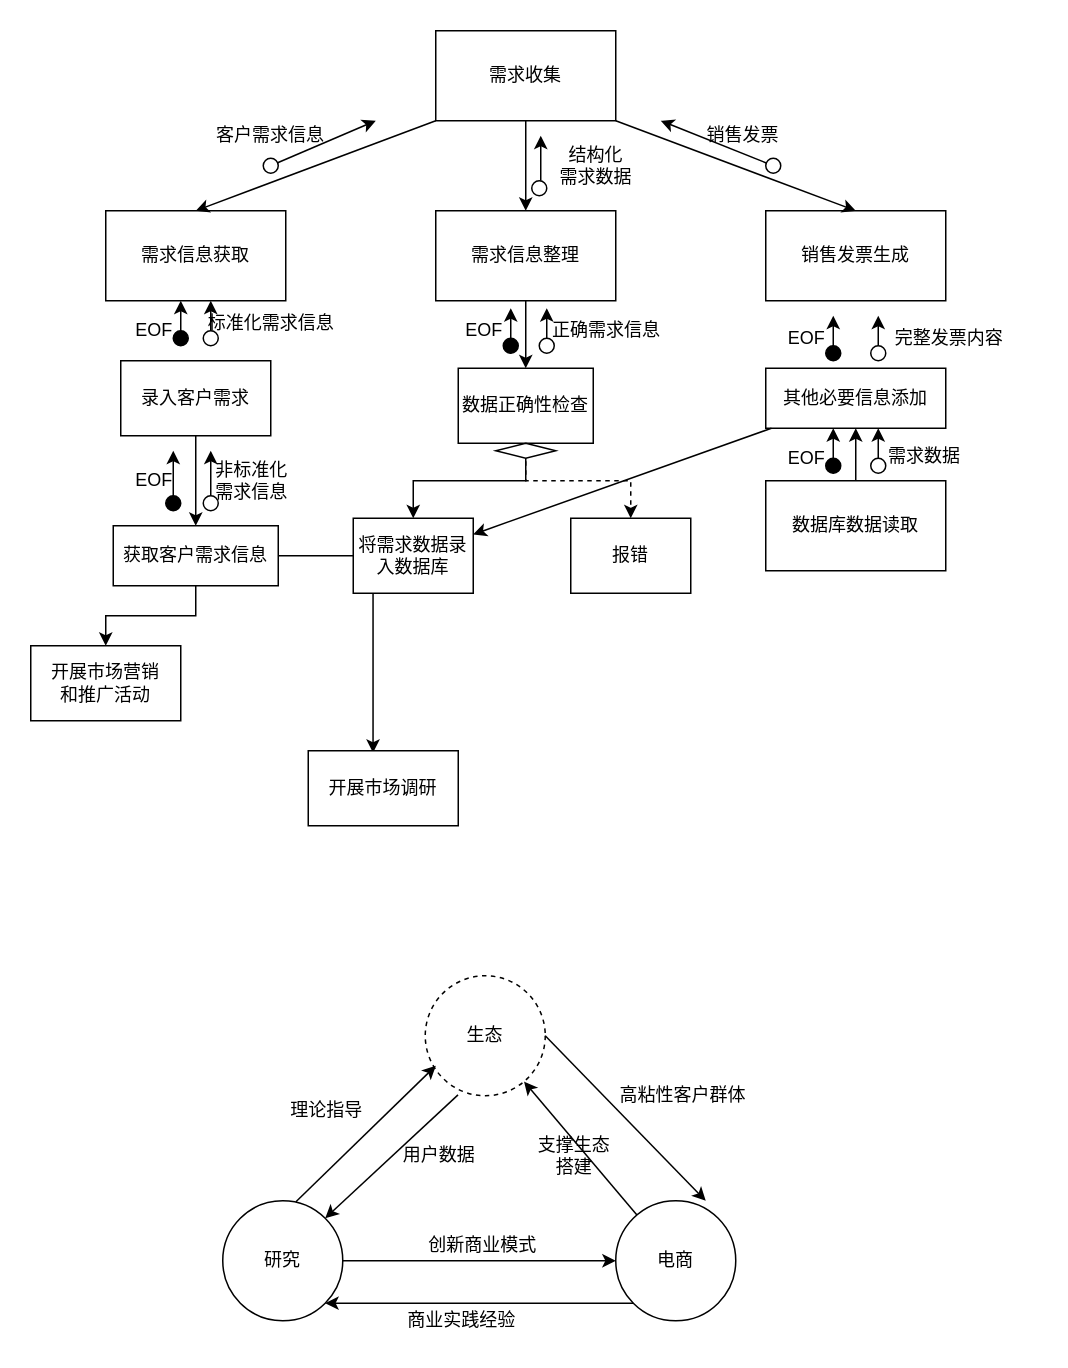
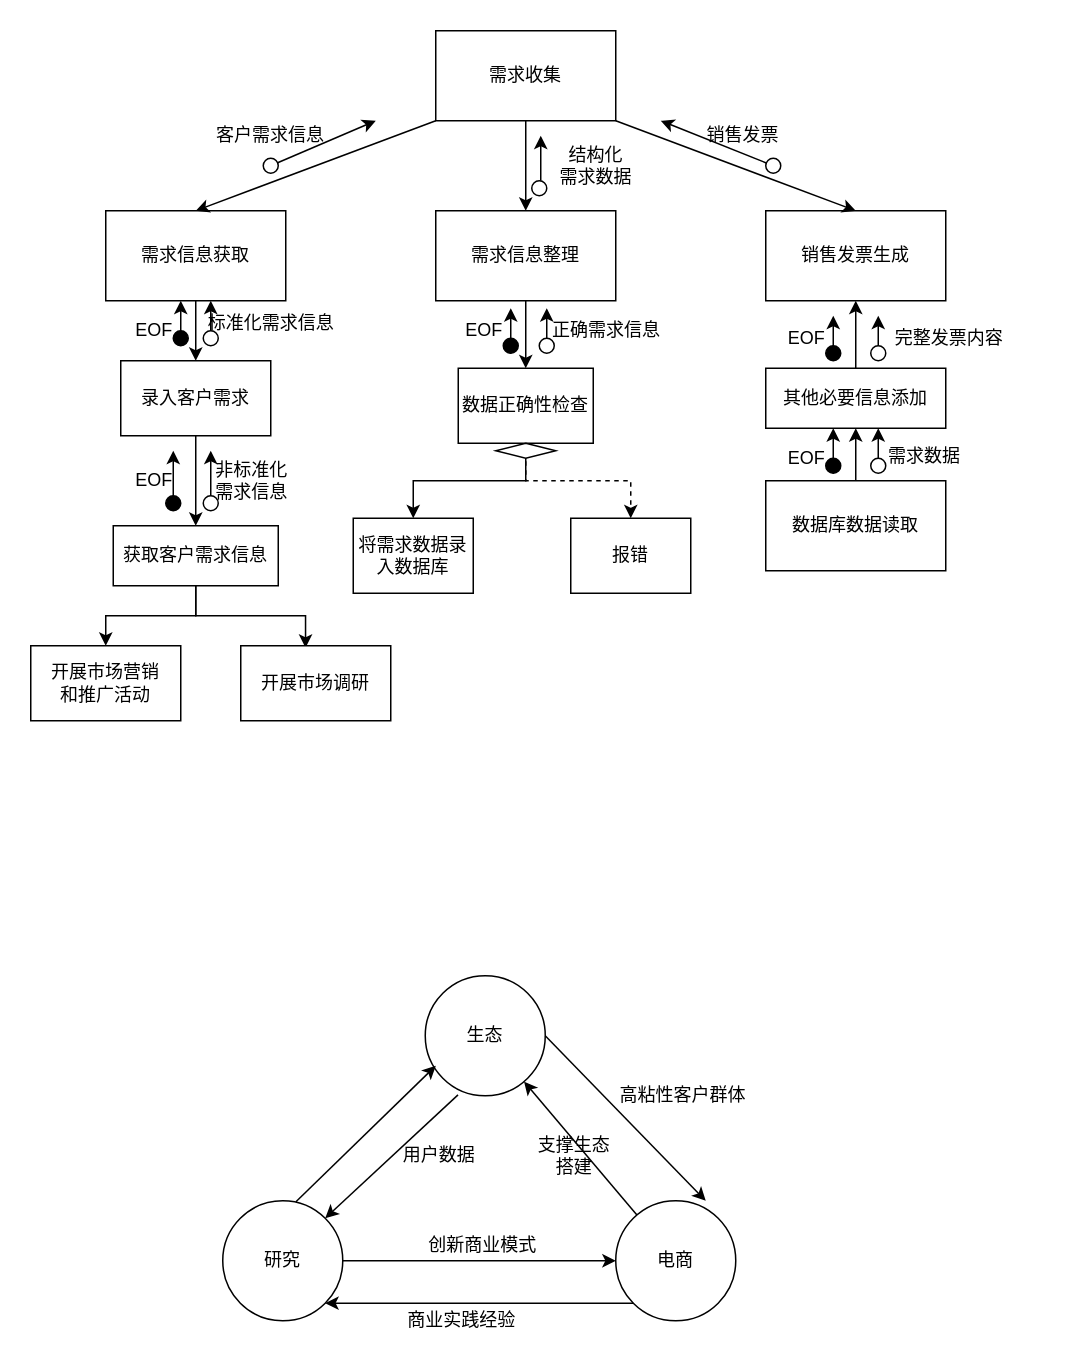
edge "需求信息获取" -> "录入客户需求": added
edge "其他必要信息添加" -> "将需求数据录入数据库": now "其他必要信息添加" -> "销售发票生成"
node "开展市场调研": moved (383, 788) -> (316, 683)
node "生态": style dashed -> solid
node "理论指导": removed
